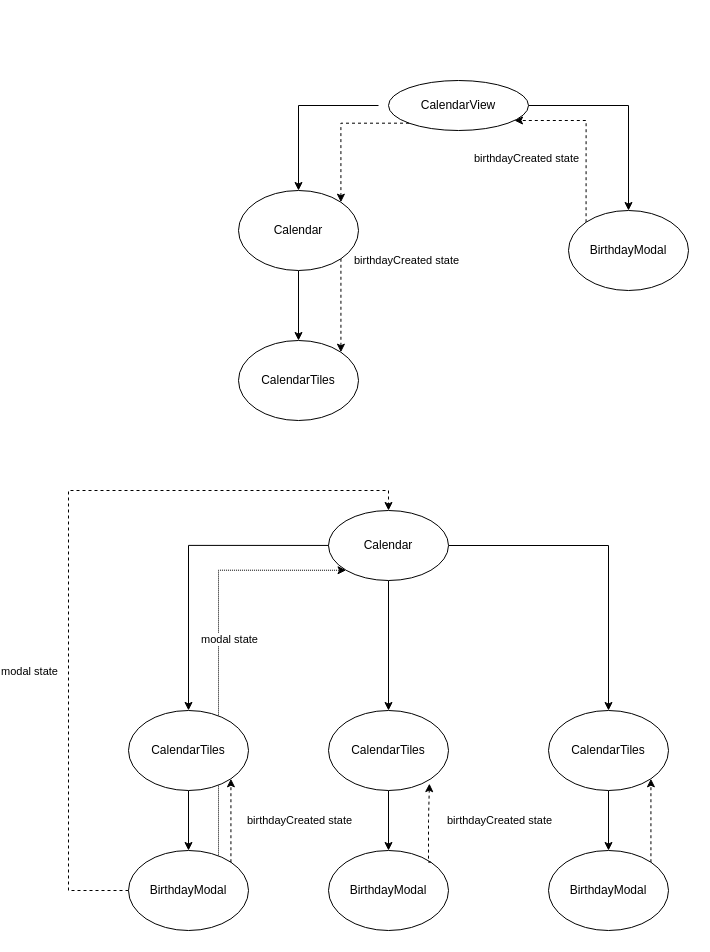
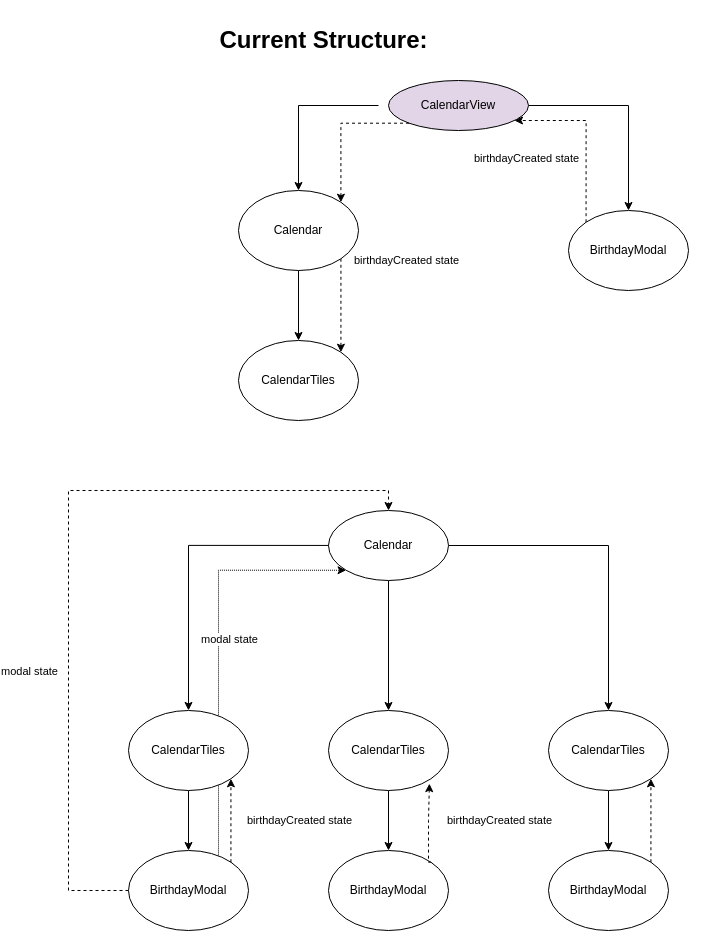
node "Current Structure:": added
node "CalendarView": fillcolor #ffffff -> #e1d5e7
